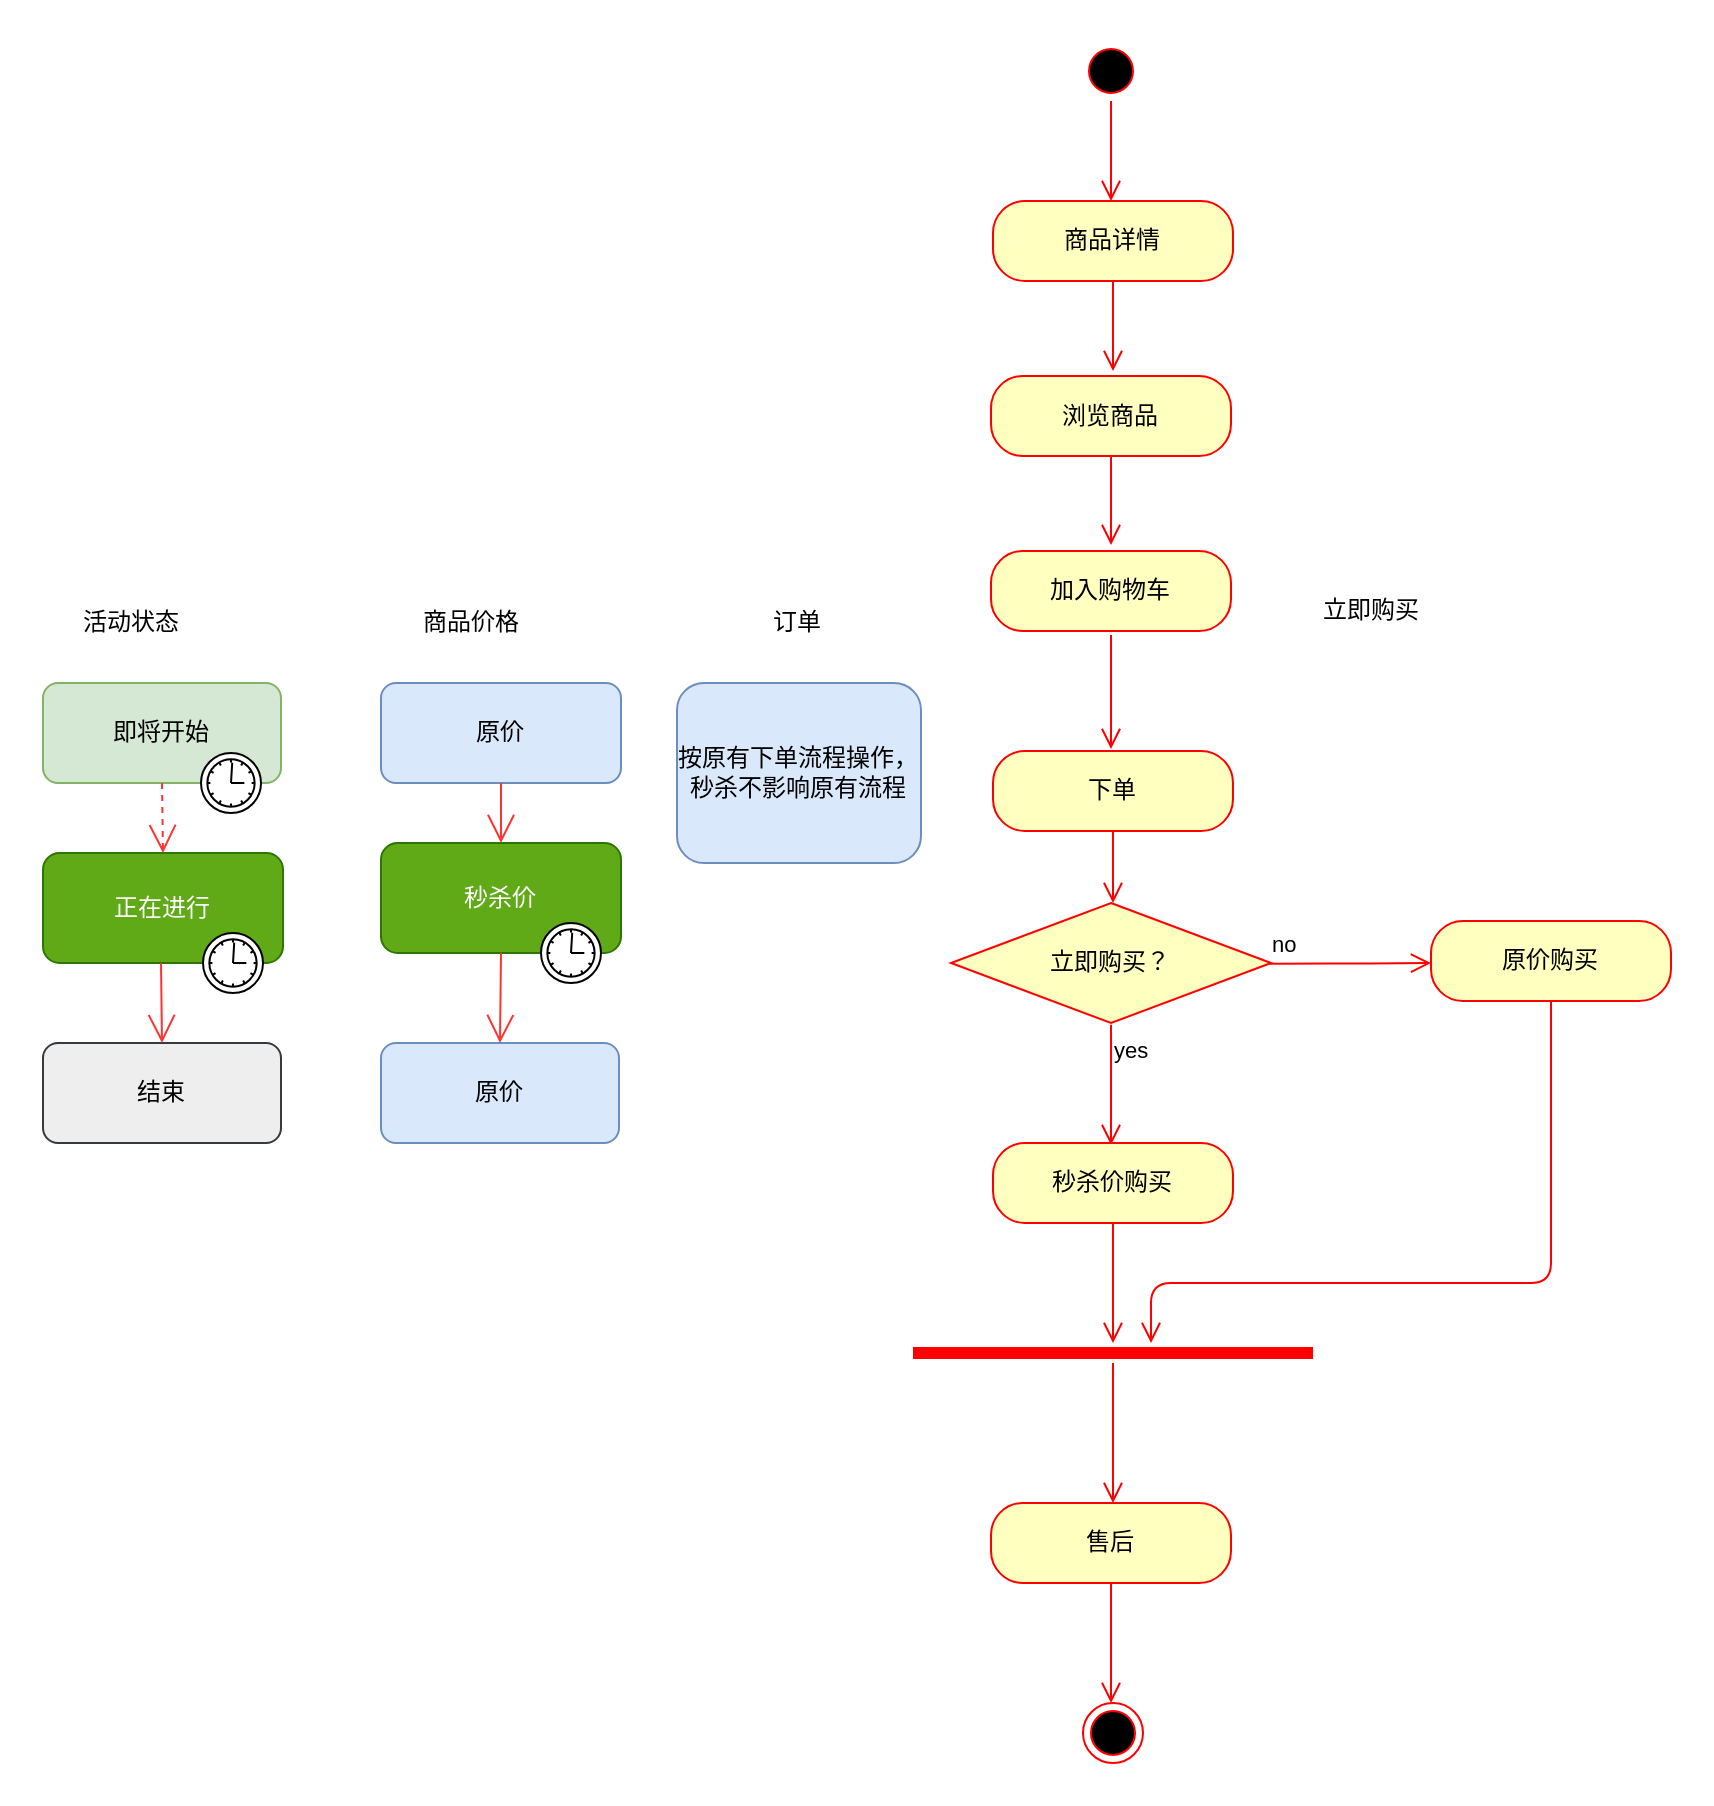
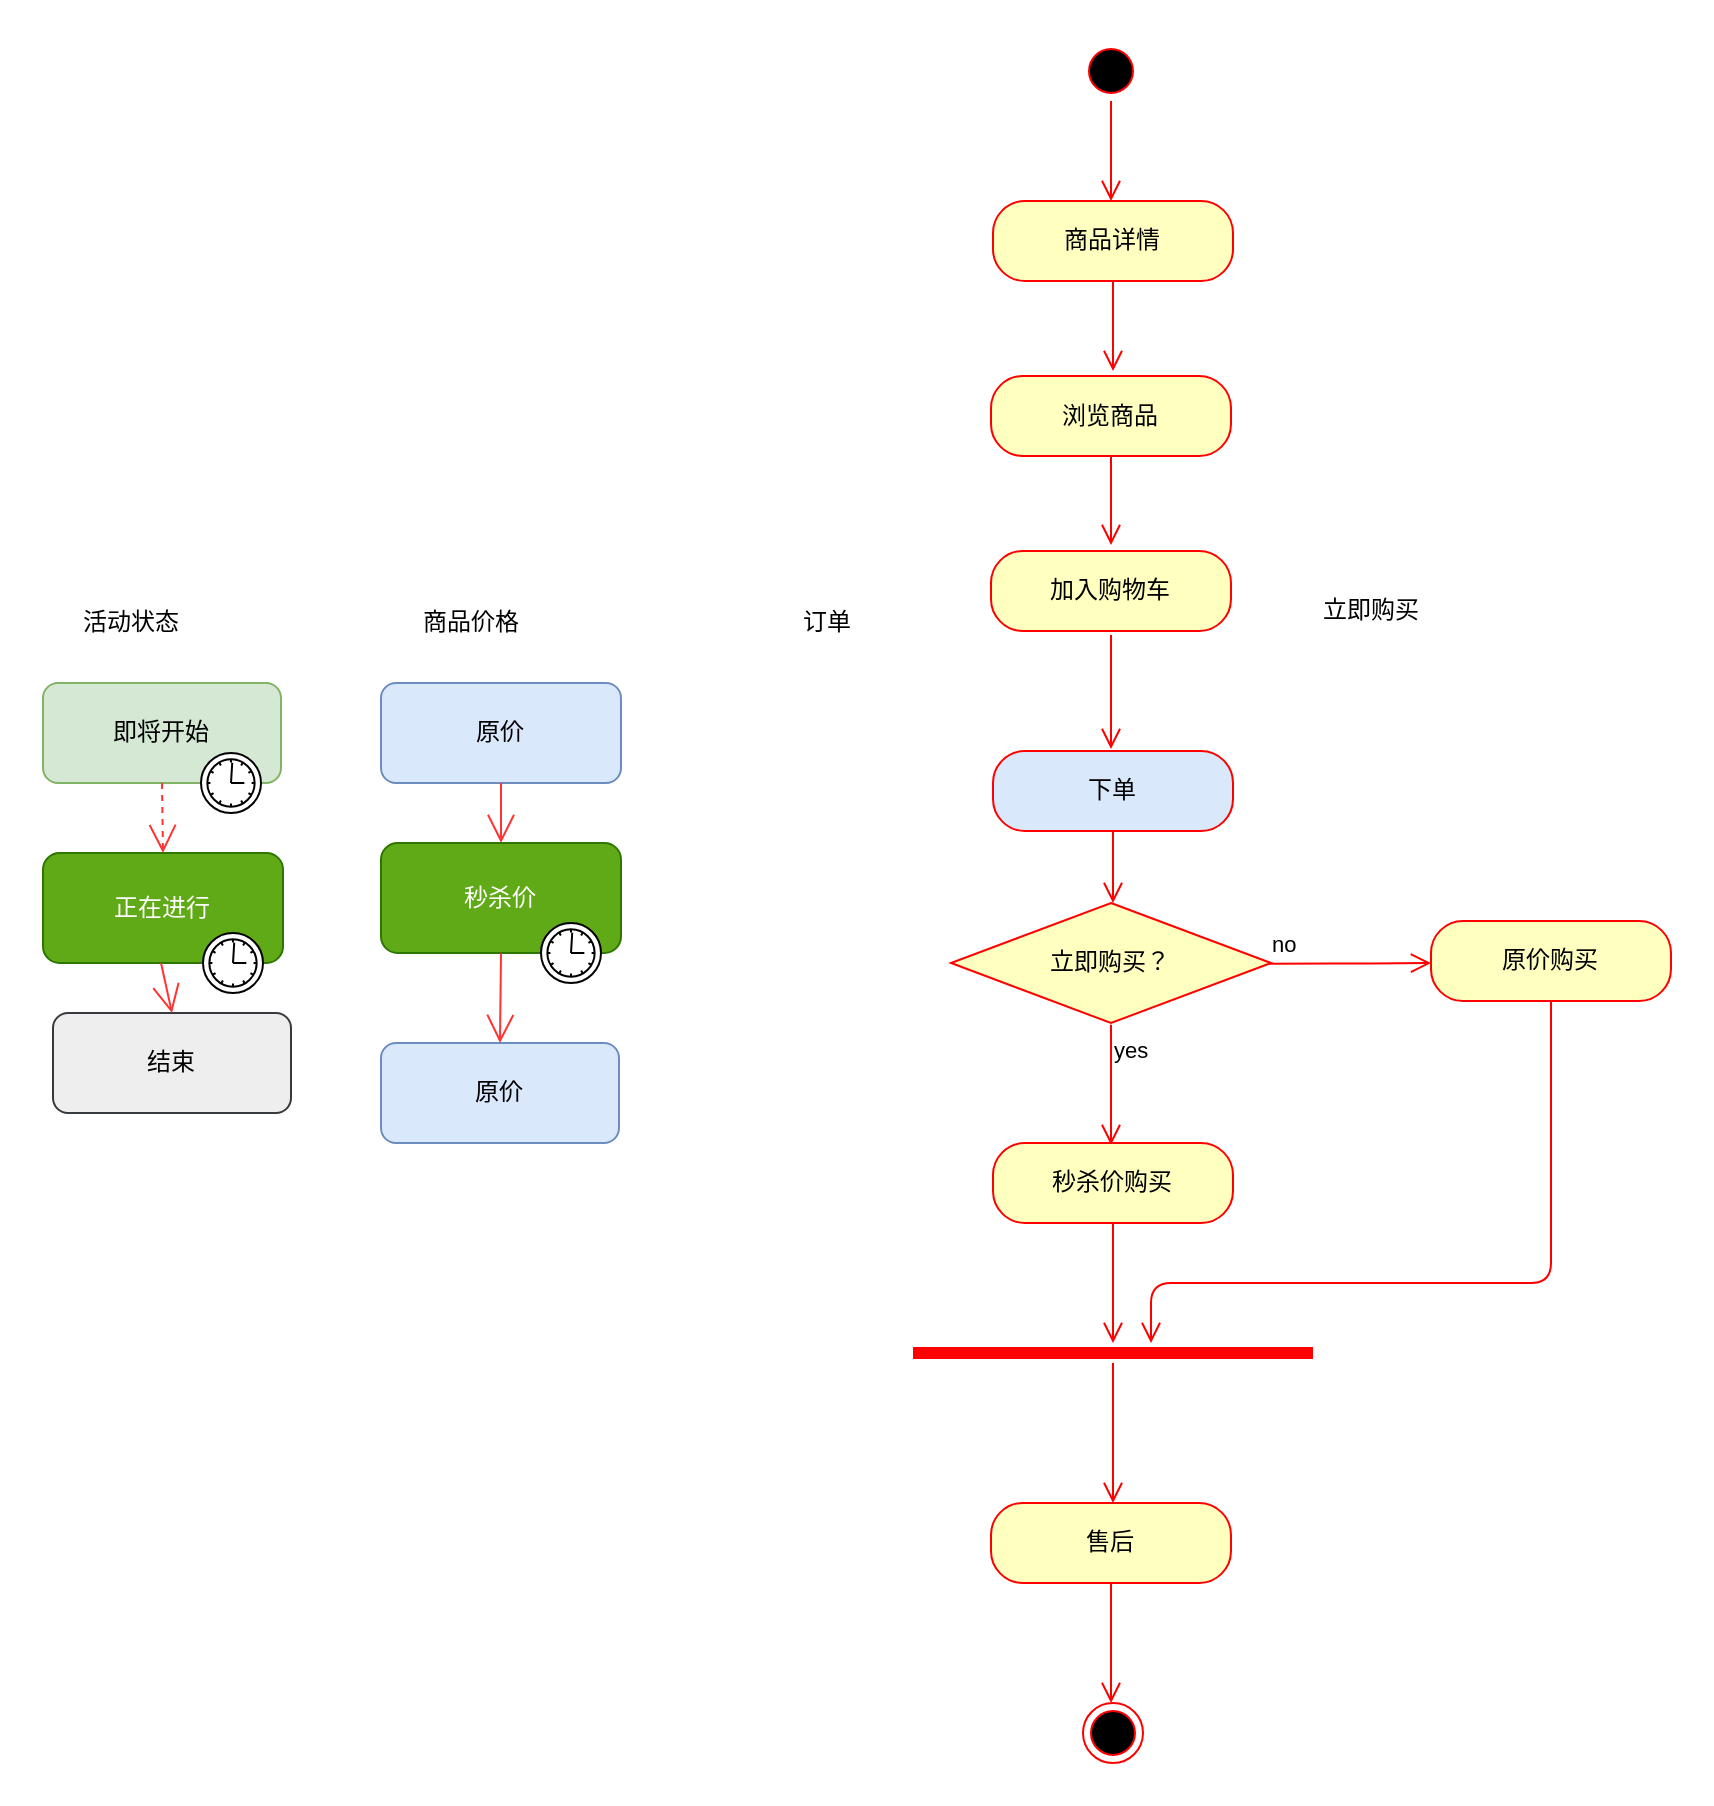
node "订单": moved (797, 623) -> (827, 623)
node "按原有下单流程操作，秒杀不影响原有流程": removed
node "下单": fillcolor #ffffc0 -> #dae8fc
node "结束": moved (162, 1093) -> (172, 1063)
